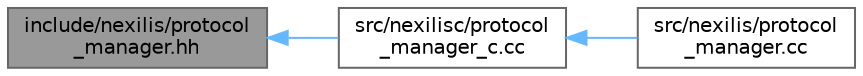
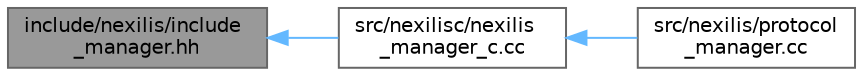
node "include/nexilis/protocol _manager.hh": label "include/nexilis/protocol _manager.hh" -> "include/nexilis/include _manager.hh"
node "src/nexilisc/protocol _manager_c.cc": label "src/nexilisc/protocol _manager_c.cc" -> "src/nexilisc/nexilis _manager_c.cc"
